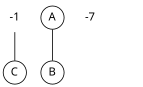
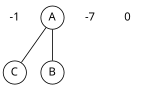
node "0": added
edge "-1" -- "C": now "A" -- "C"
